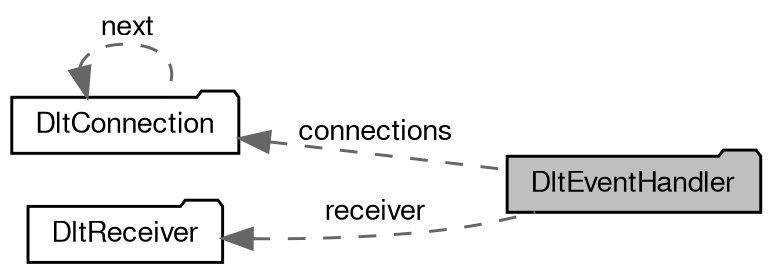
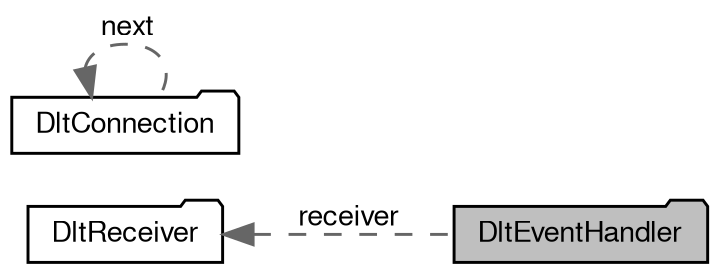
edge "DltEventHandler" -> "DltConnection": removed, label "connections"
